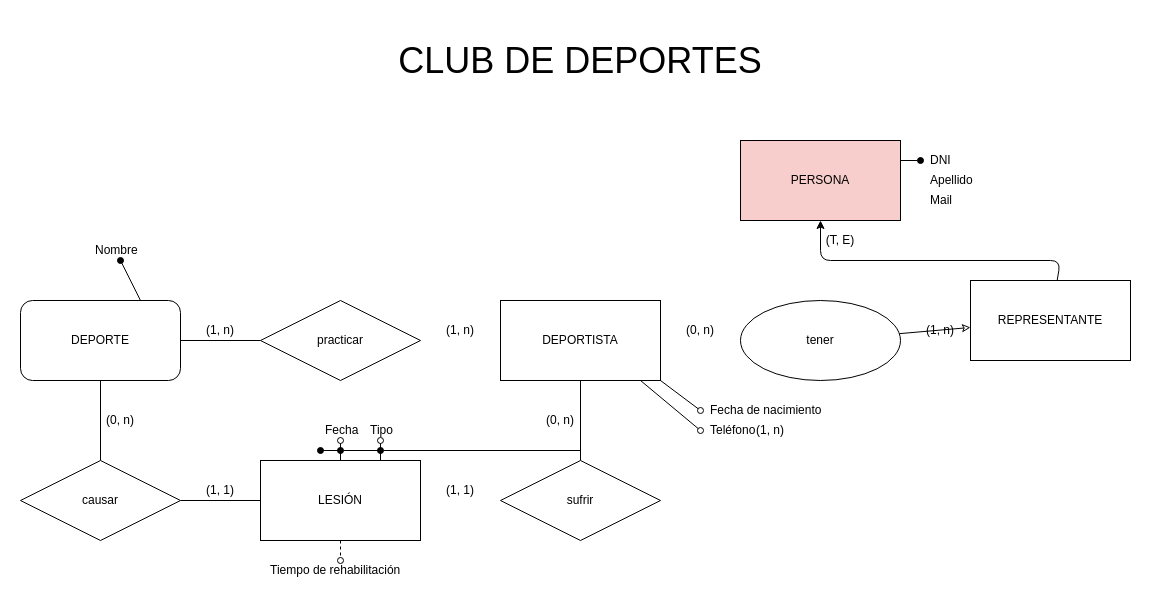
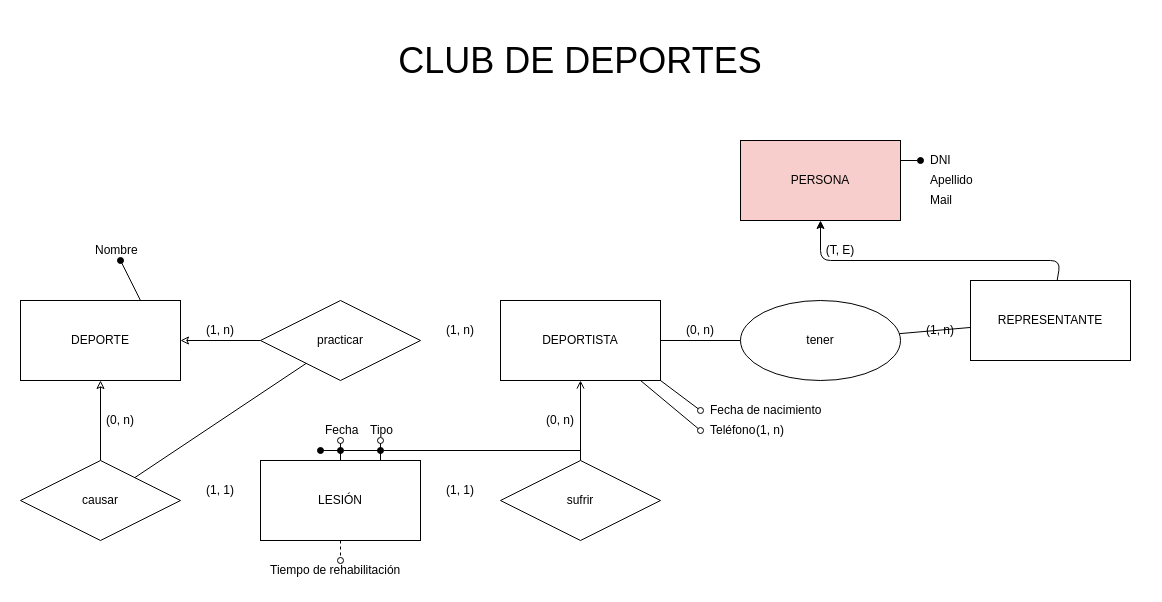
node "(T, E)": moved (841, 241) -> (841, 251)
edge "tener" -> "REPRESENTANTE": arrowhead classic -> none
node "DEPORTE": shape rounded rectangle -> rectangle
edge "DEPORTE" -- "practicar": arrowhead none -> classic
edge "DEPORTISTA" -- "tener": added
edge "DEPORTE" -- "causar": arrowhead none -> classic
edge "DEPORTISTA" -- "sufrir": arrowhead none -> open
edge "causar" -- "LESIÓN": now "causar" -- "practicar"
